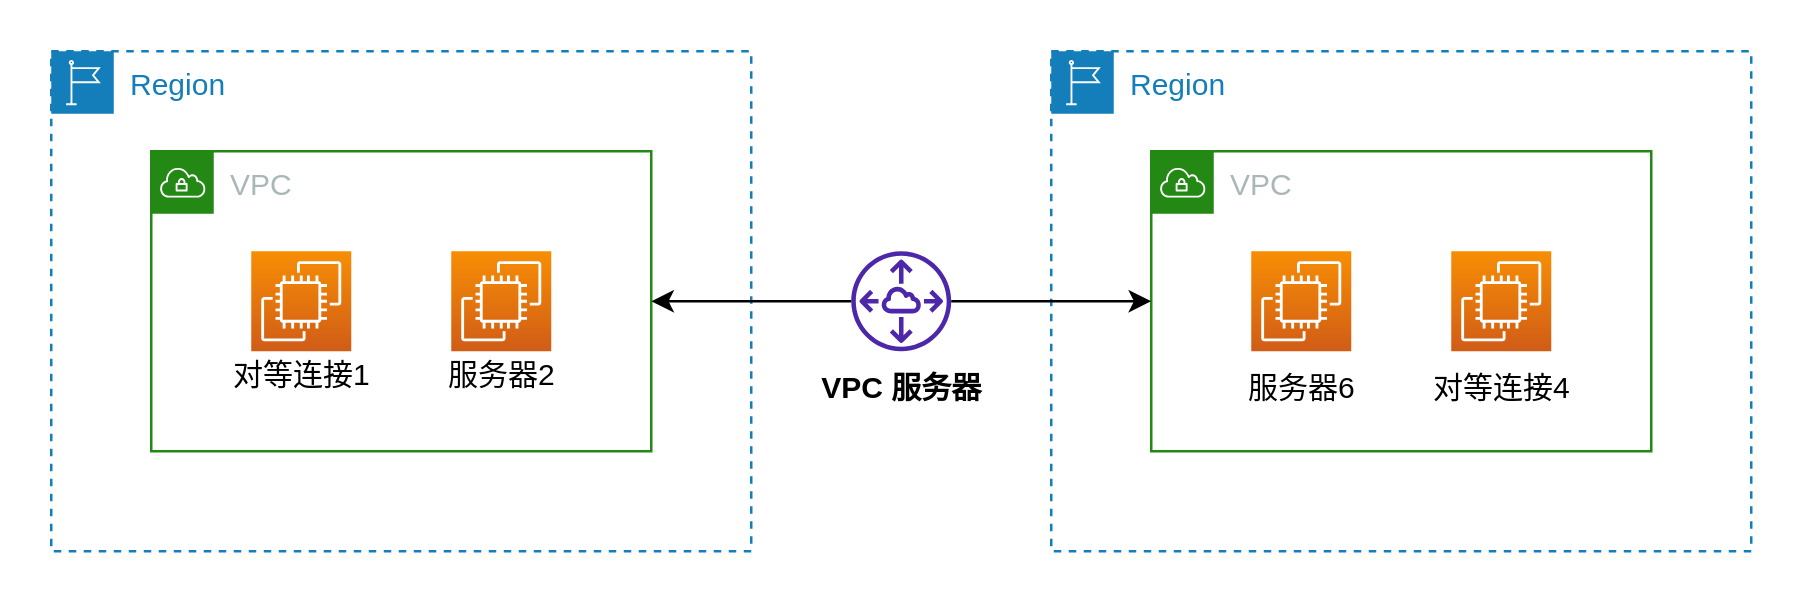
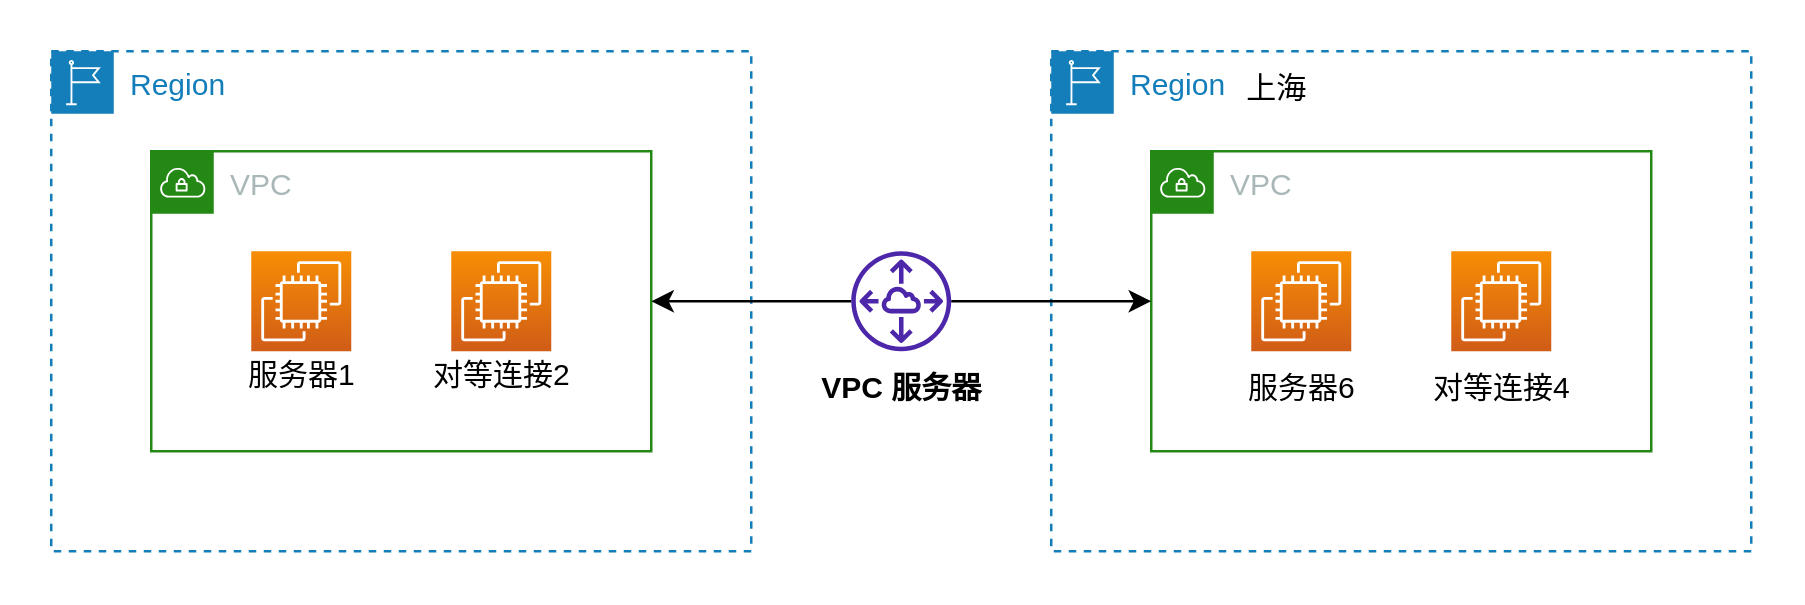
node "上海": added
node "对等连接1": label "对等连接1" -> "服务器1"
node "服务器2": label "服务器2" -> "对等连接2"
